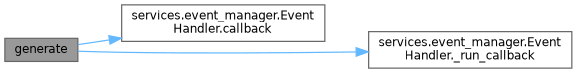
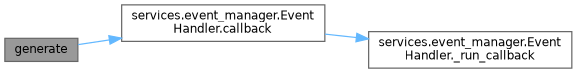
edge "generate" -> "services.event_manager.Event Handler._run_callback": now "services.event_manager.Event Handler.callback" -> "services.event_manager.Event Handler._run_callback"
